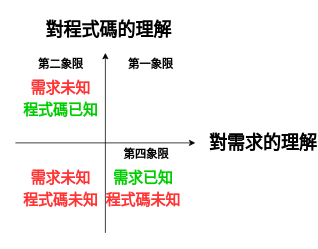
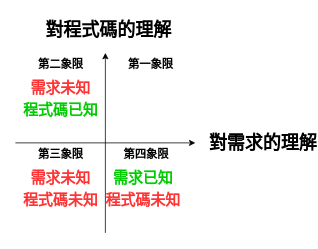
node "第三象限": added
